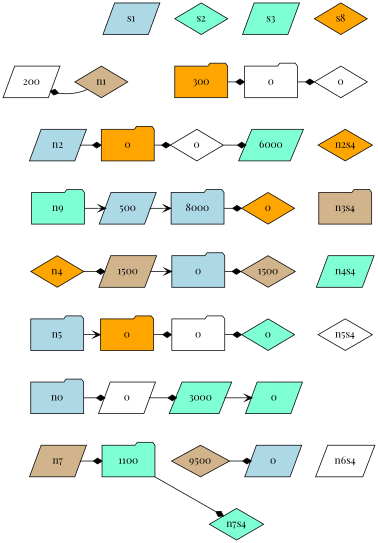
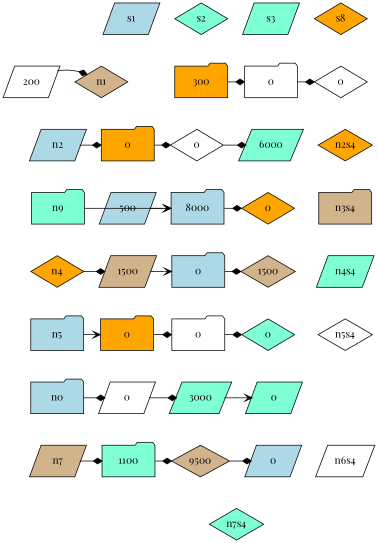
edge "n1" -> "200": reversed
edge "n9" -> "500": now "n9" -> "8000"
edge "1100" -> "n7s4": now "1100" -> "9500"
